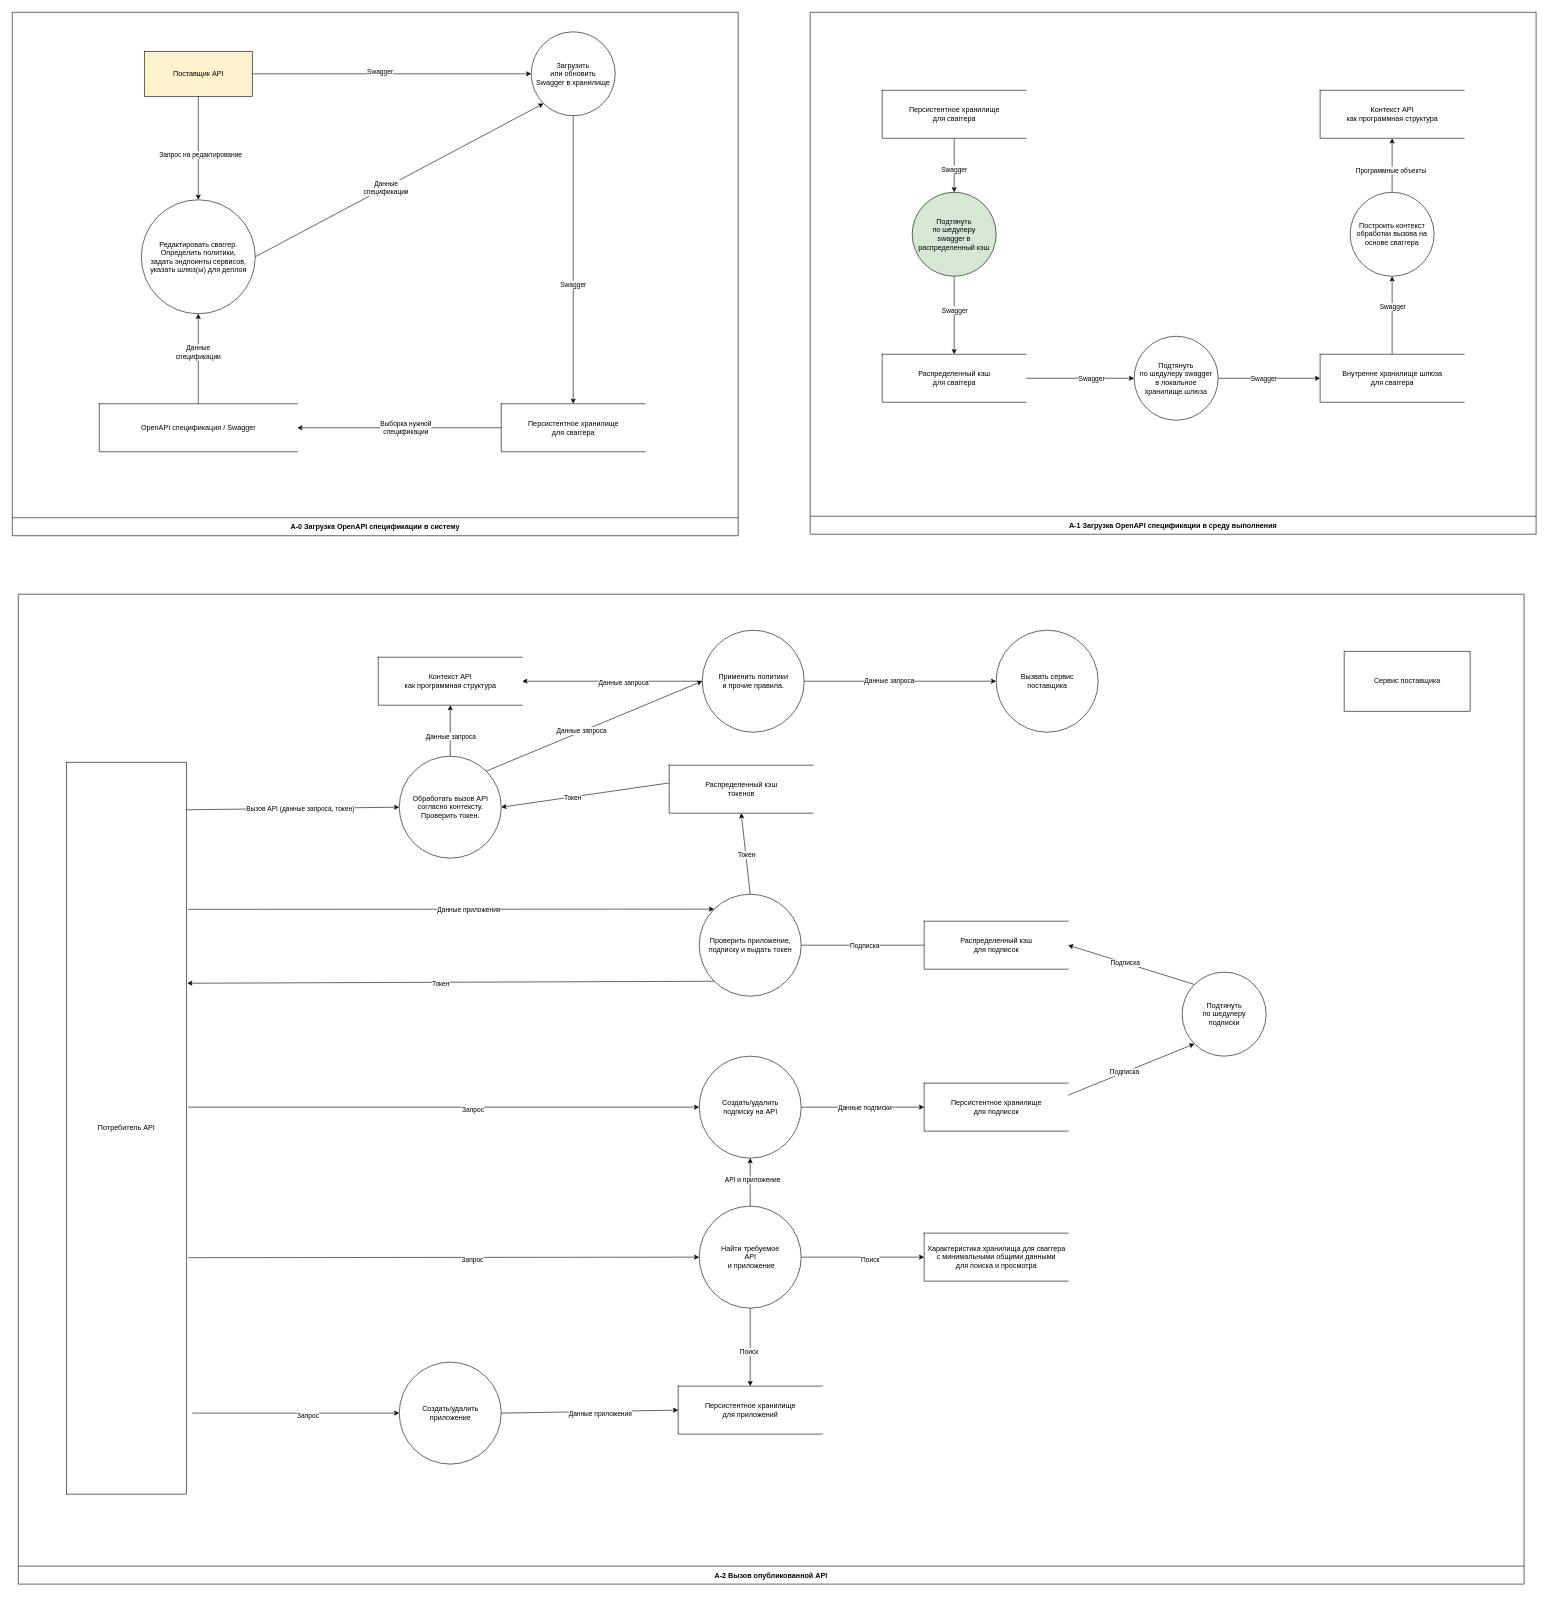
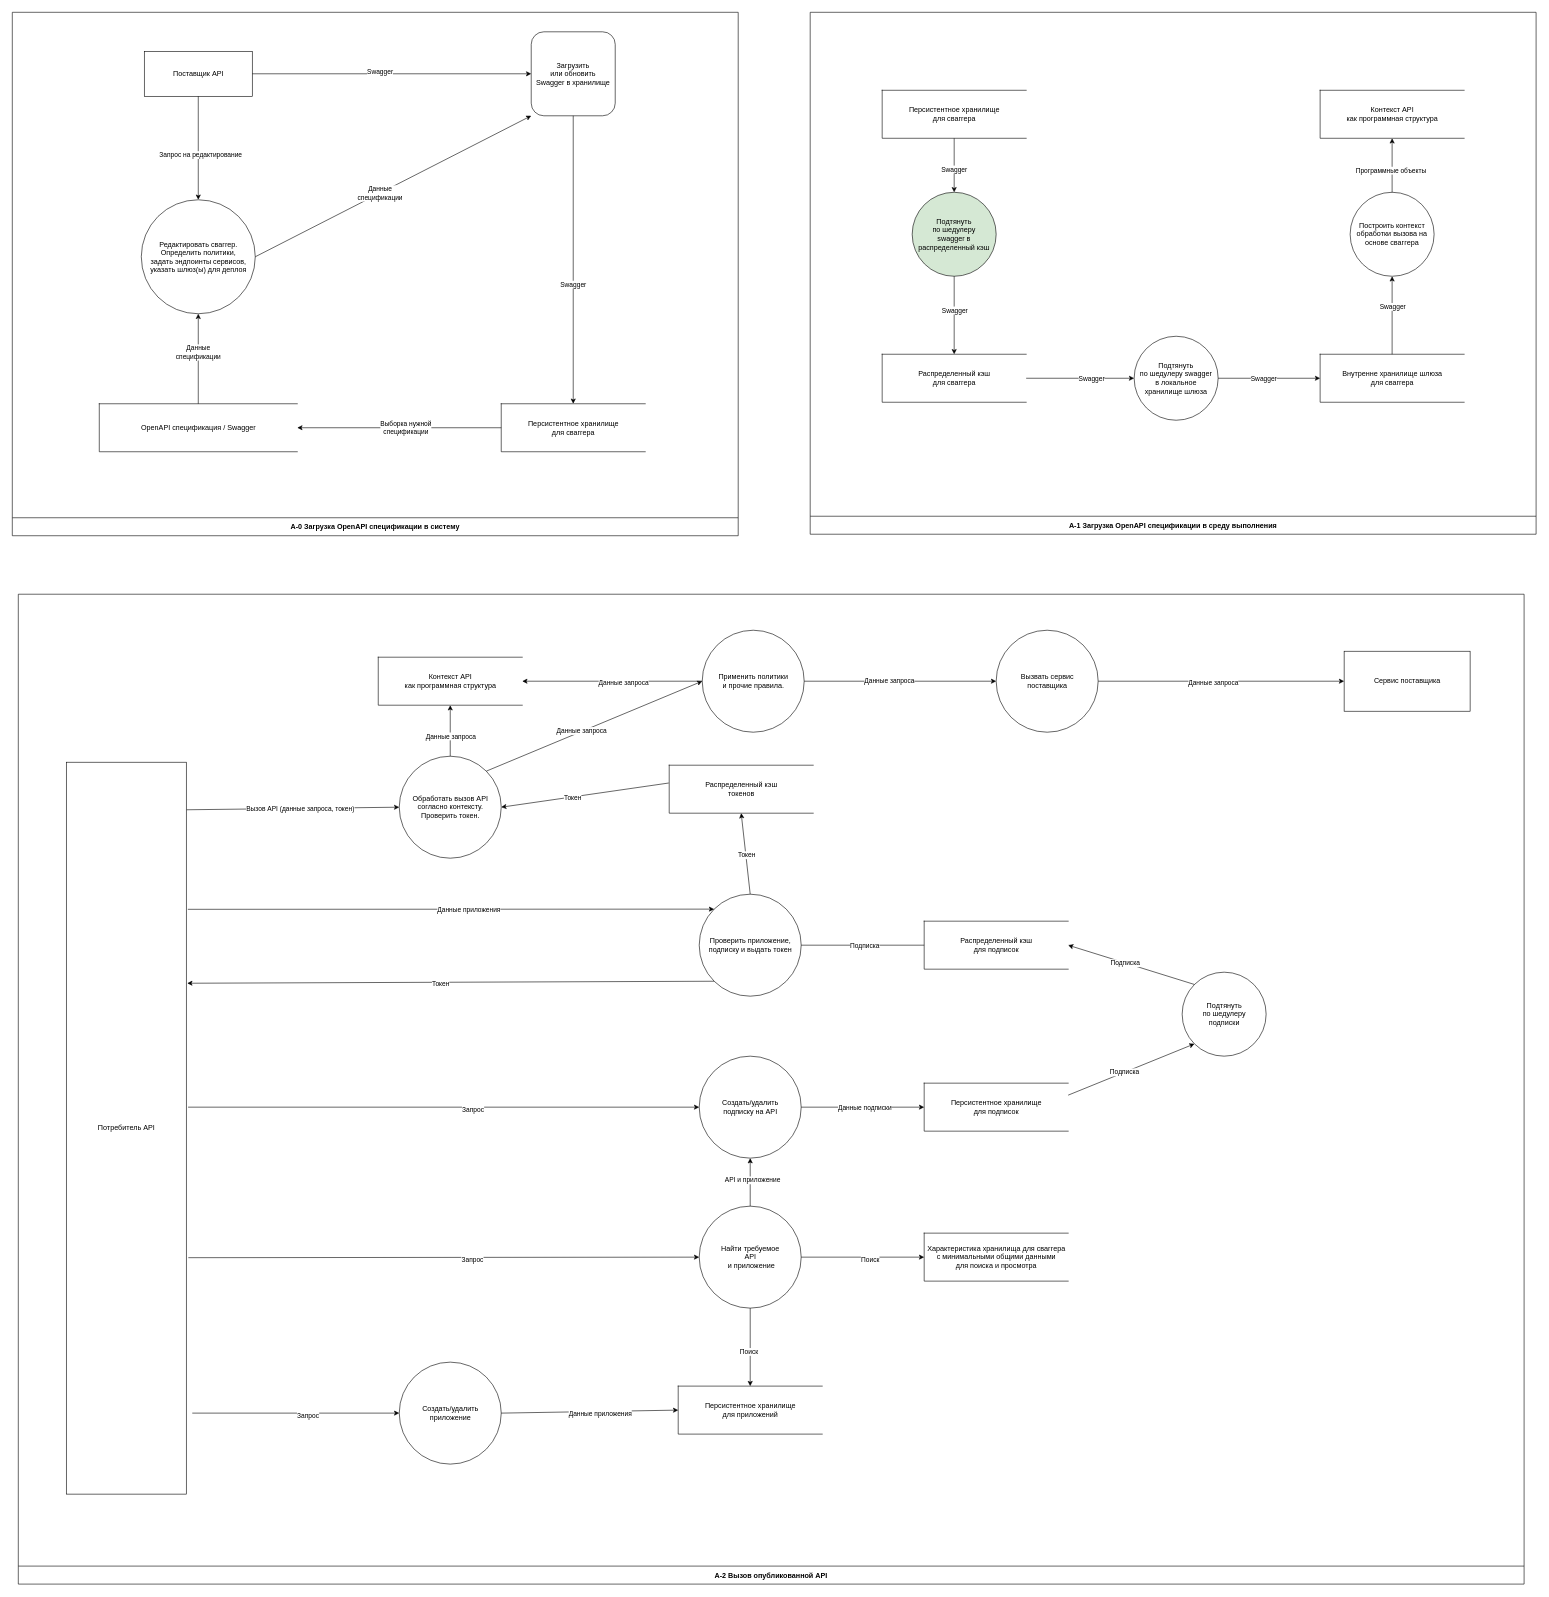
node "Поставщик API": fillcolor #fff2cc -> #ffffff
node "Загрузить или обновить Swagger в хранилище": shape ellipse -> rounded rectangle
edge "Вызвать сервис поставщика" -> "Сервис поставщика": added, label "Данные запроса"
